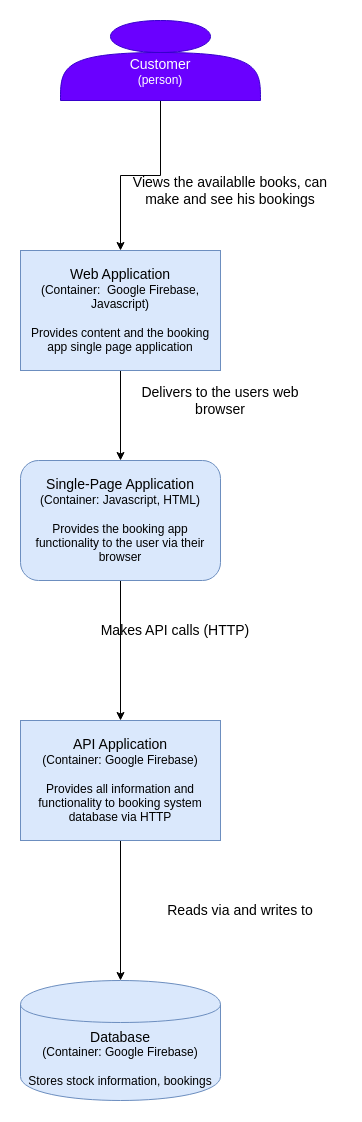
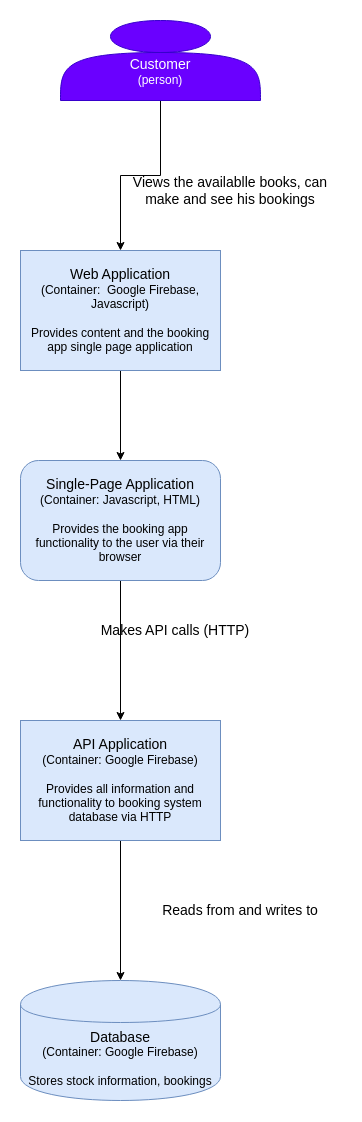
node "Delivers to the users web browser": removed
node "Reads via and writes to": label "Reads via and writes to" -> "Reads from and writes to"
